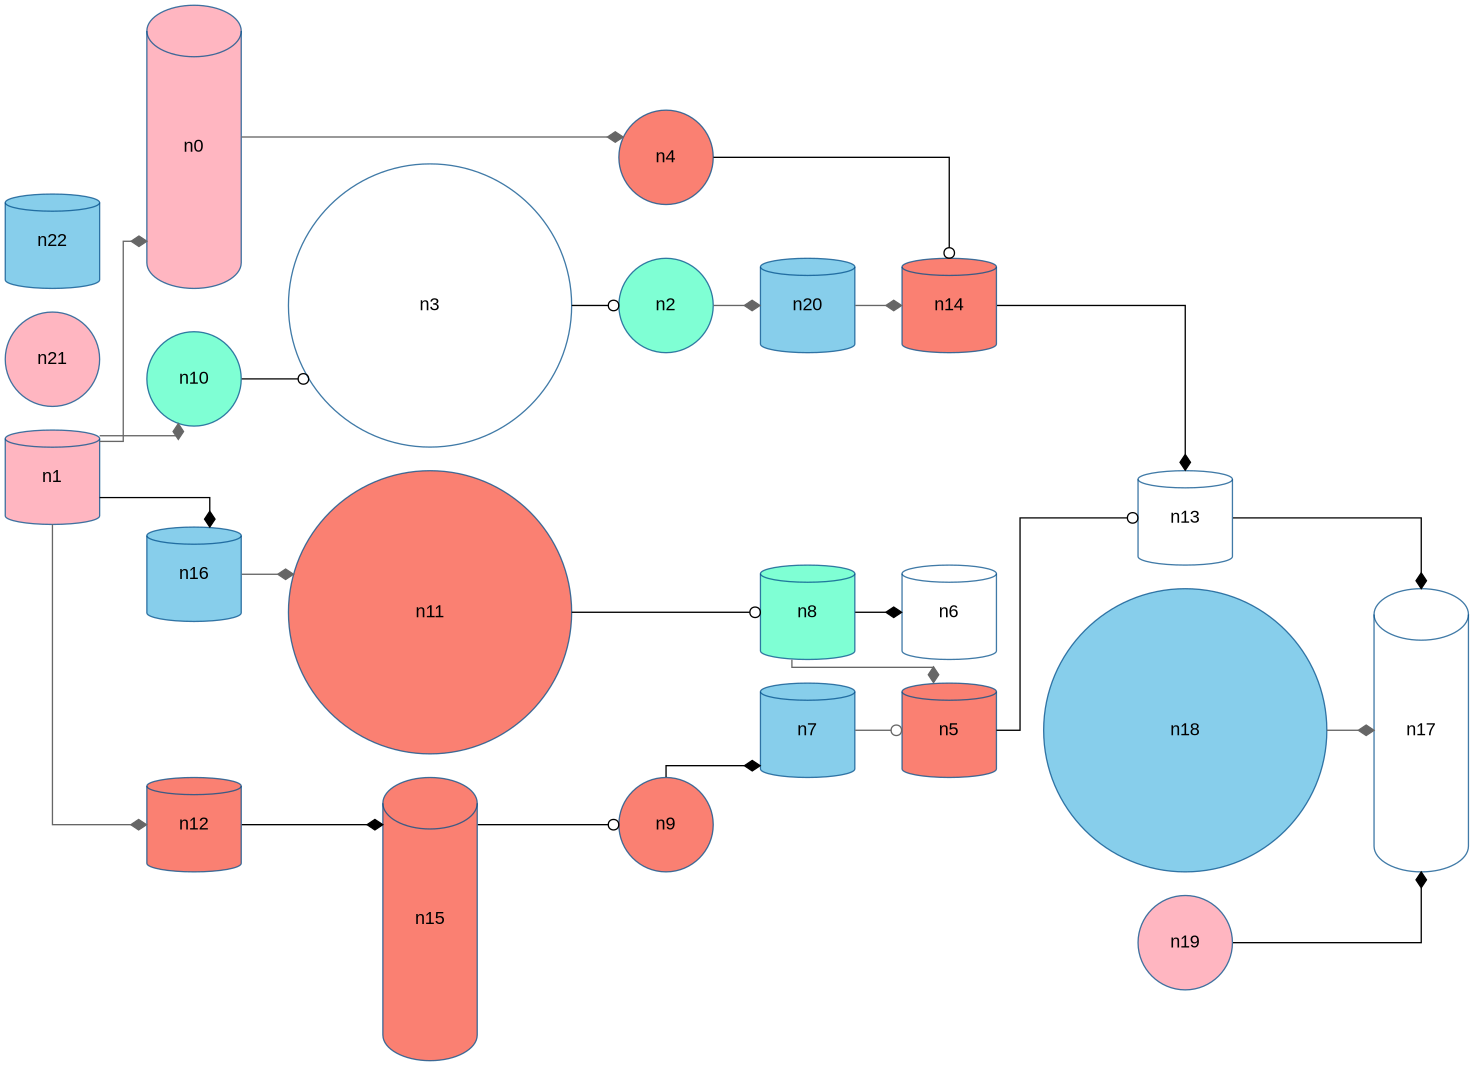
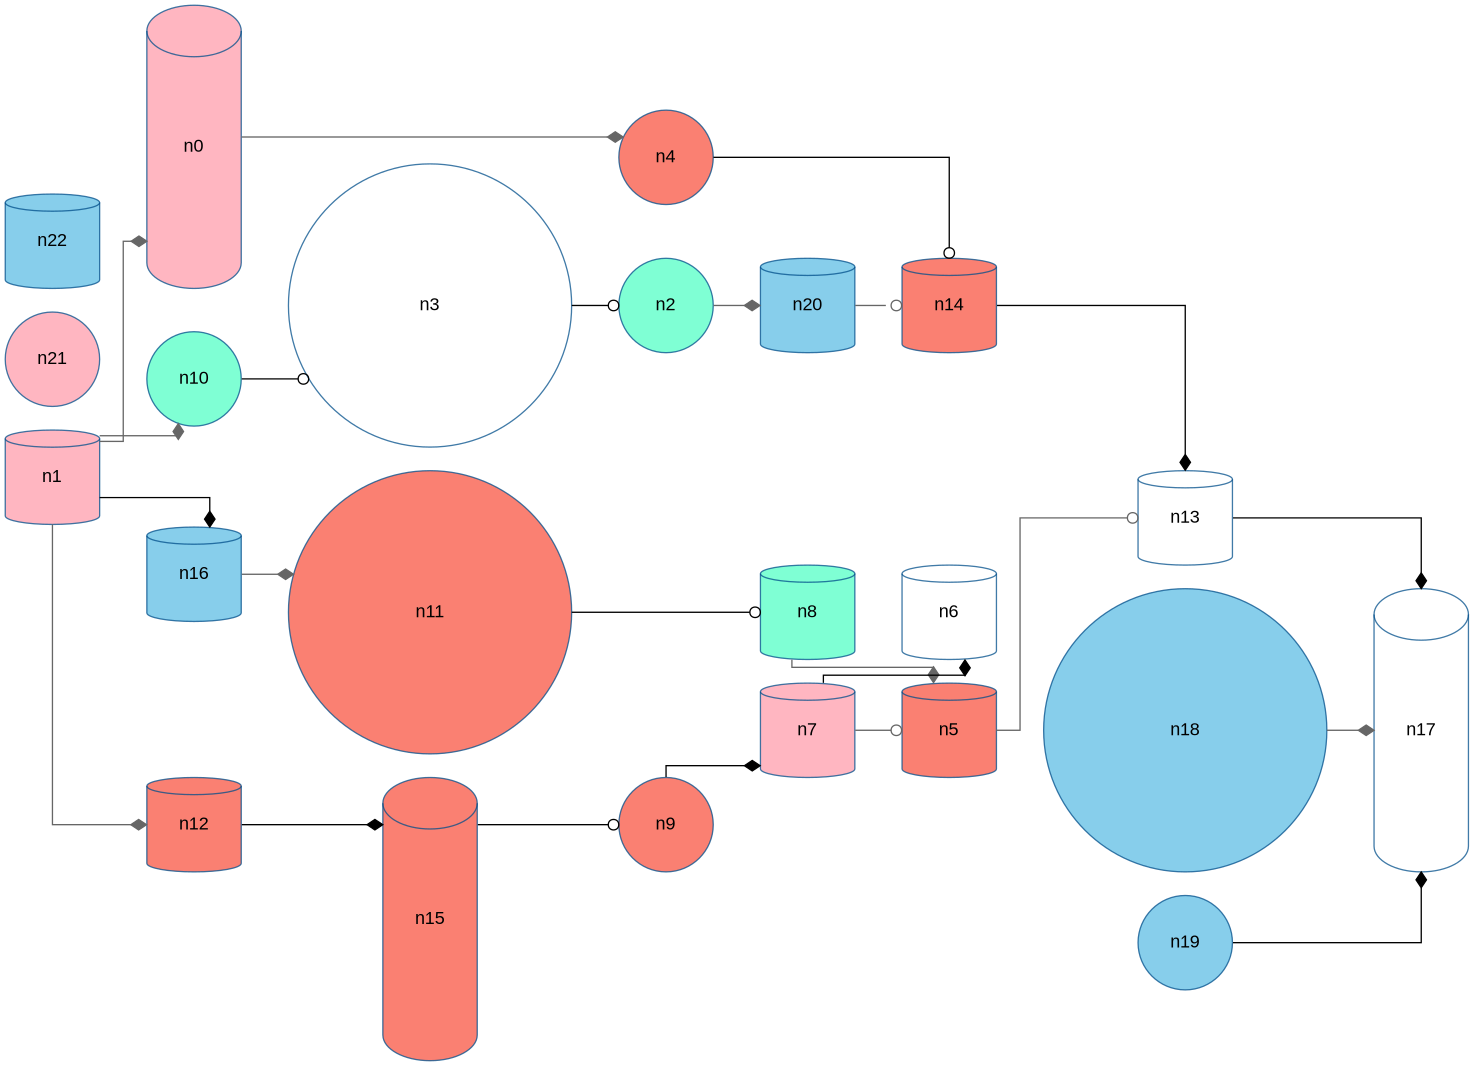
edge "n20" -> "n14": arrowhead diamond -> odot
edge "n5" -> "n13": color black -> gray40
edge "n8" -> "n6": now "n7" -> "n6"
node "n7": fillcolor skyblue -> lightpink
node "n19": fillcolor lightpink -> skyblue
